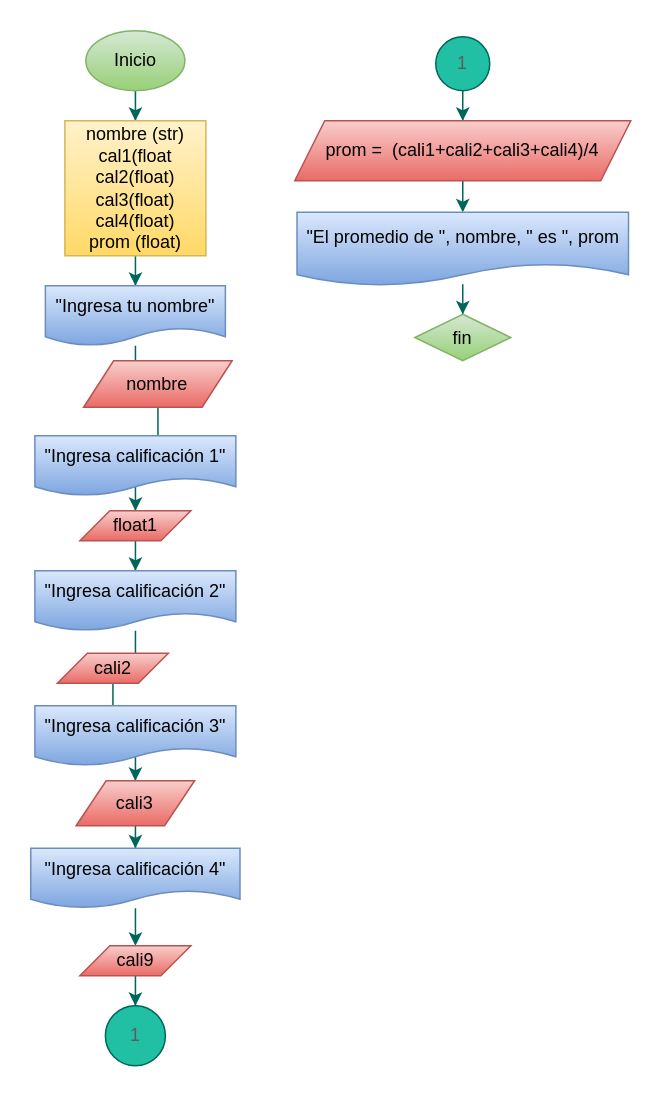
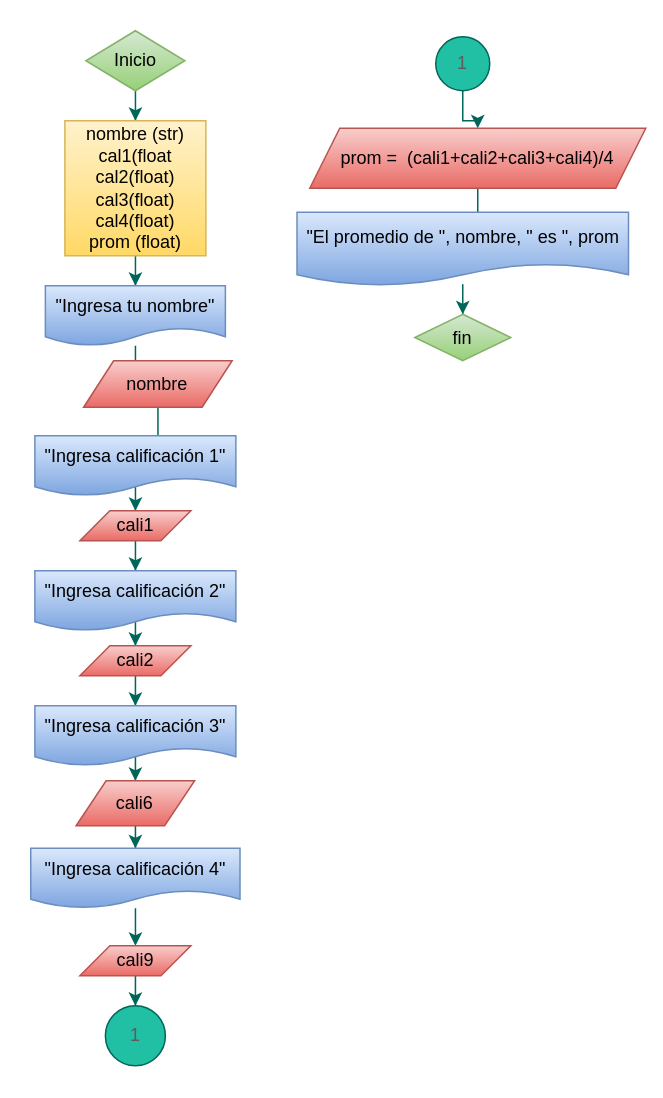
node "Inicio": shape ellipse -> diamond
node "prom = (cali1+cali2+cali3+cali4)/4": moved (463, 151) -> (478, 158)
node "float1": label "float1" -> "cali1"
node "cali2": moved (113, 668) -> (135, 661)
node "cali3": label "cali3" -> "cali6"
